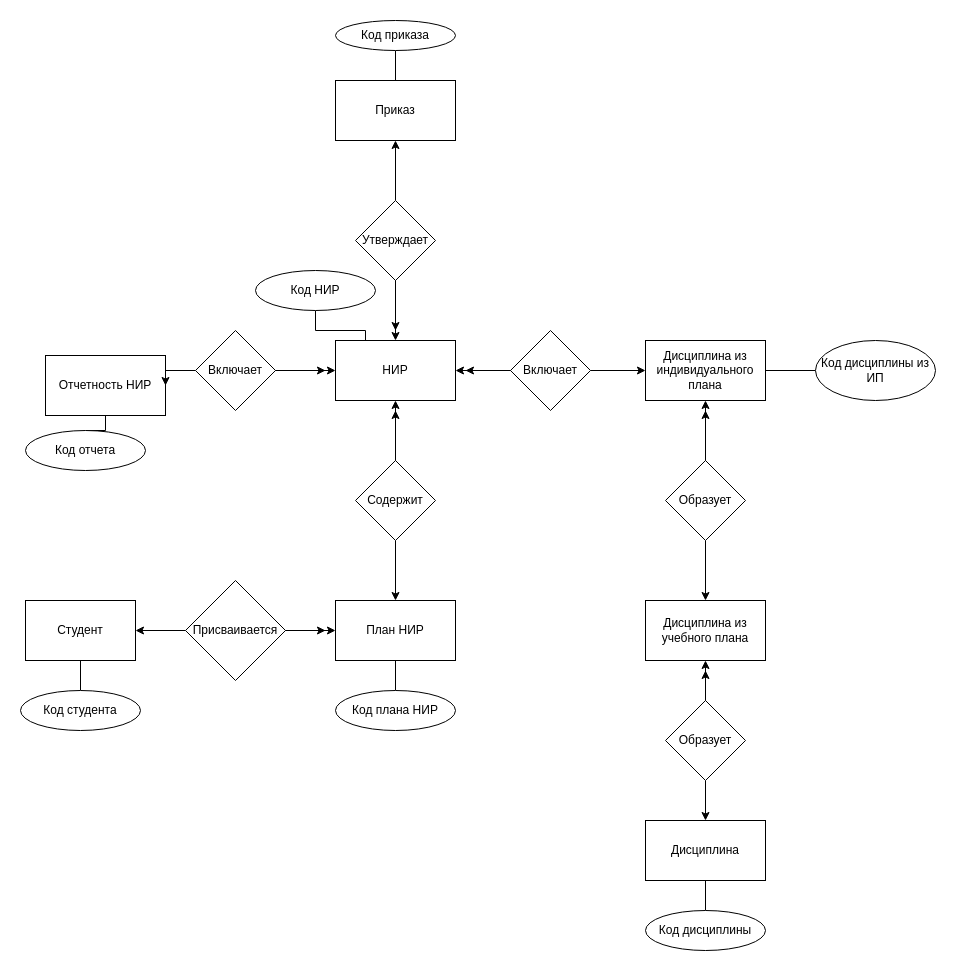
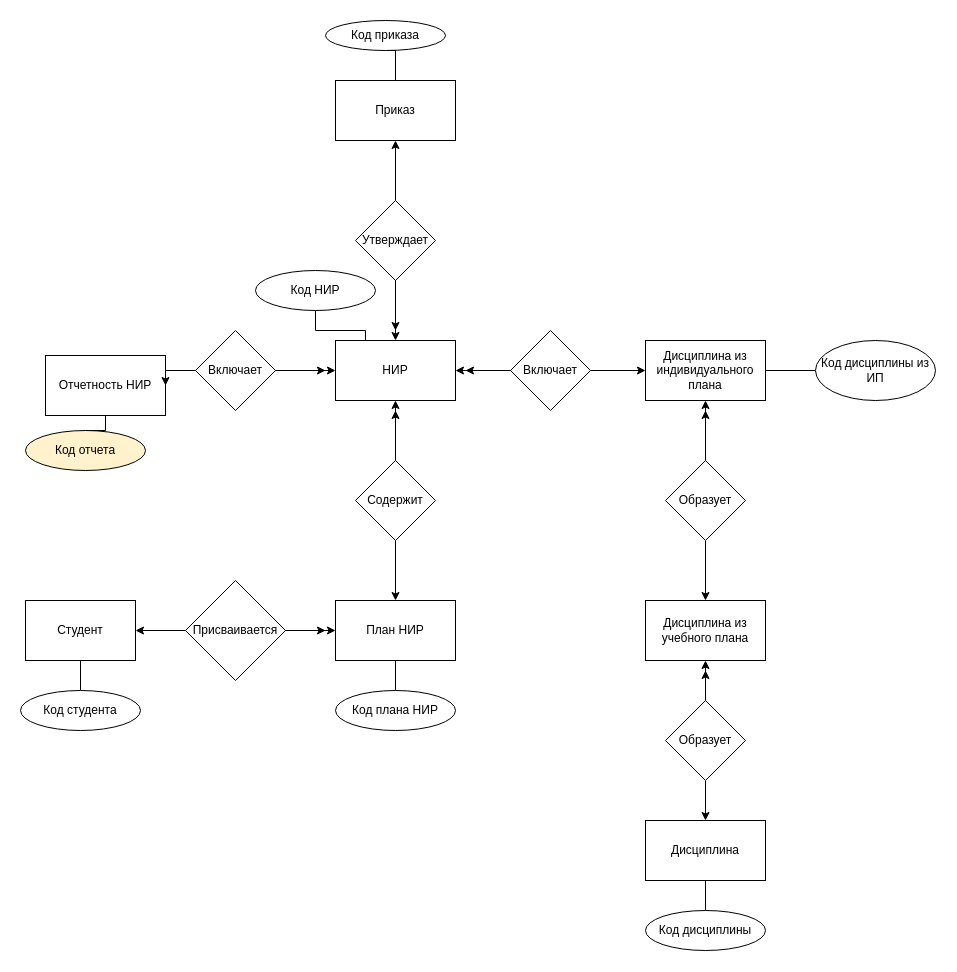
node "Код приказа": moved (396, 36) -> (386, 36)
node "Код отчета": fillcolor #ffffff -> #fff2cc
